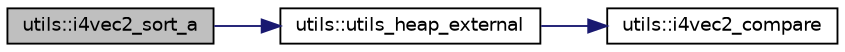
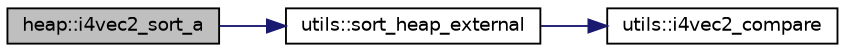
node "utils::i4vec2_sort_a": label "utils::i4vec2_sort_a" -> "heap::i4vec2_sort_a"
node "utils::utils_heap_external": label "utils::utils_heap_external" -> "utils::sort_heap_external"
